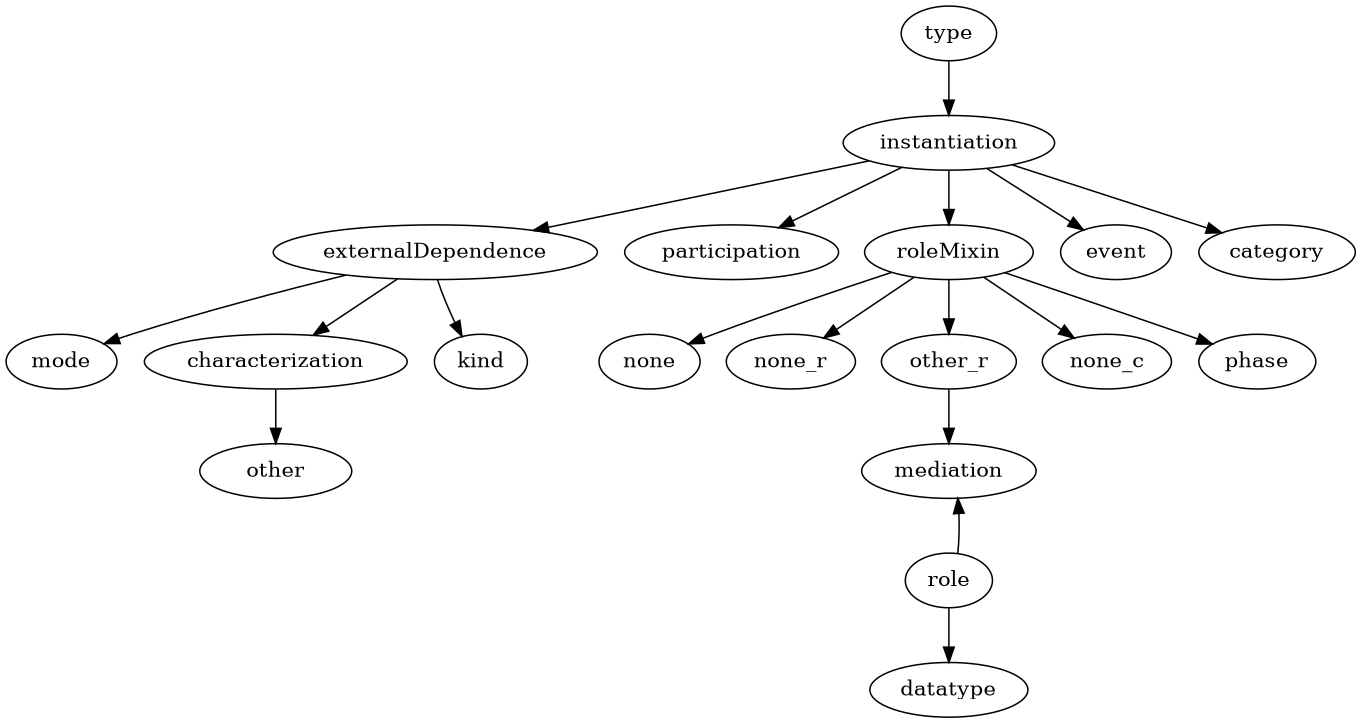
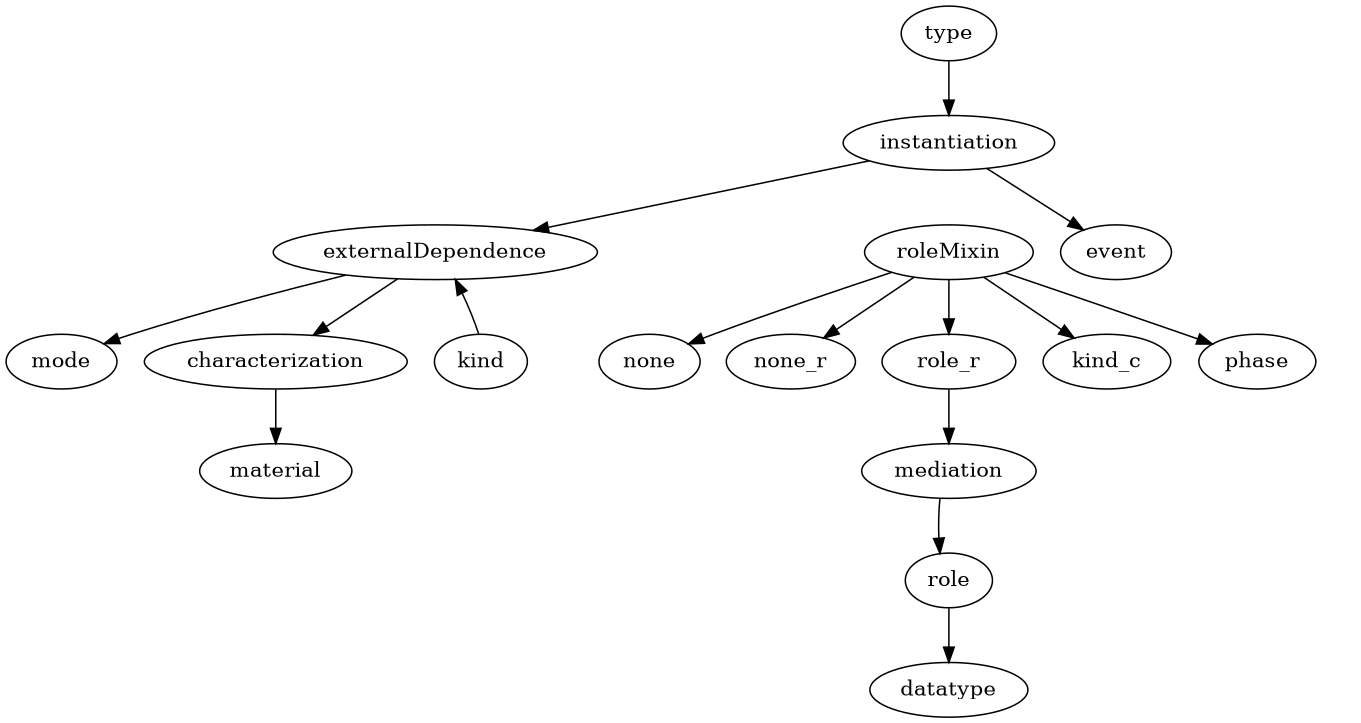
edge "instantiation" -> "roleMixin": removed
node "participation": removed
node "category": removed
edge "externalDependence" -> "kind": reversed
node "other_r": label "other_r" -> "role_r"
node "none_c": label "none_c" -> "kind_c"
node "other": label "other" -> "material"
edge "role" -> "mediation": reversed
